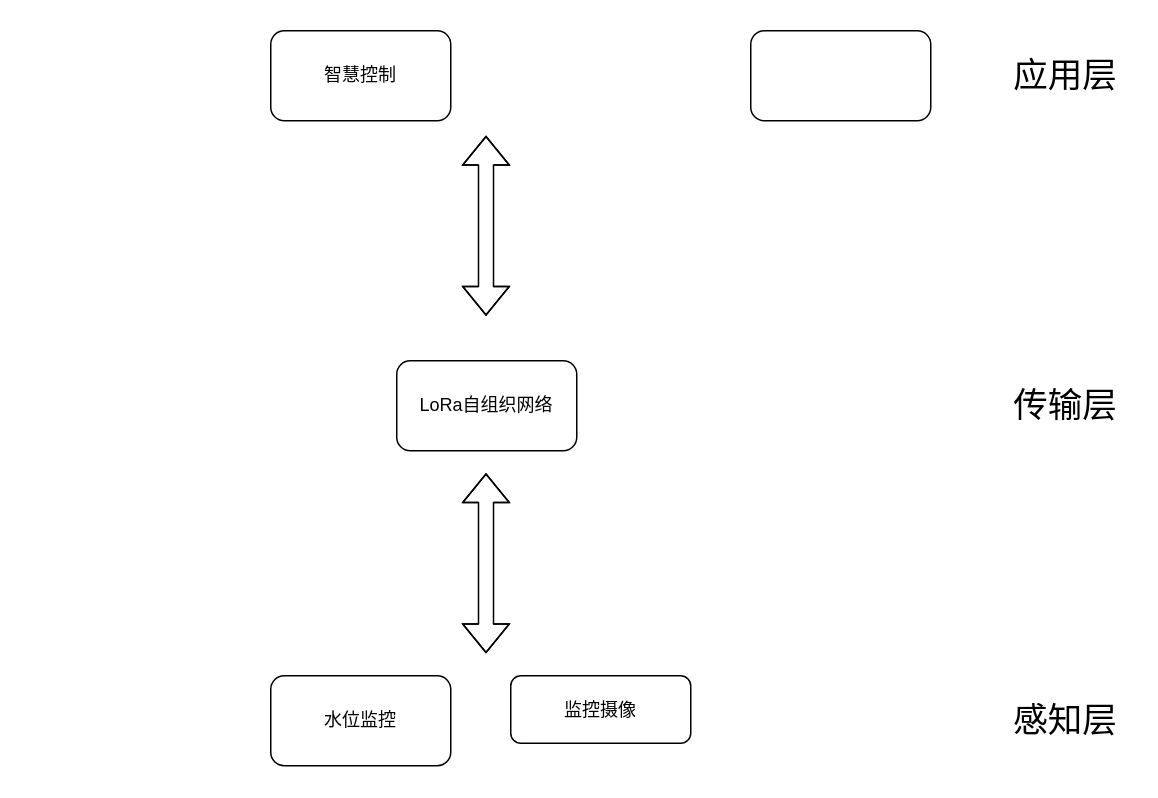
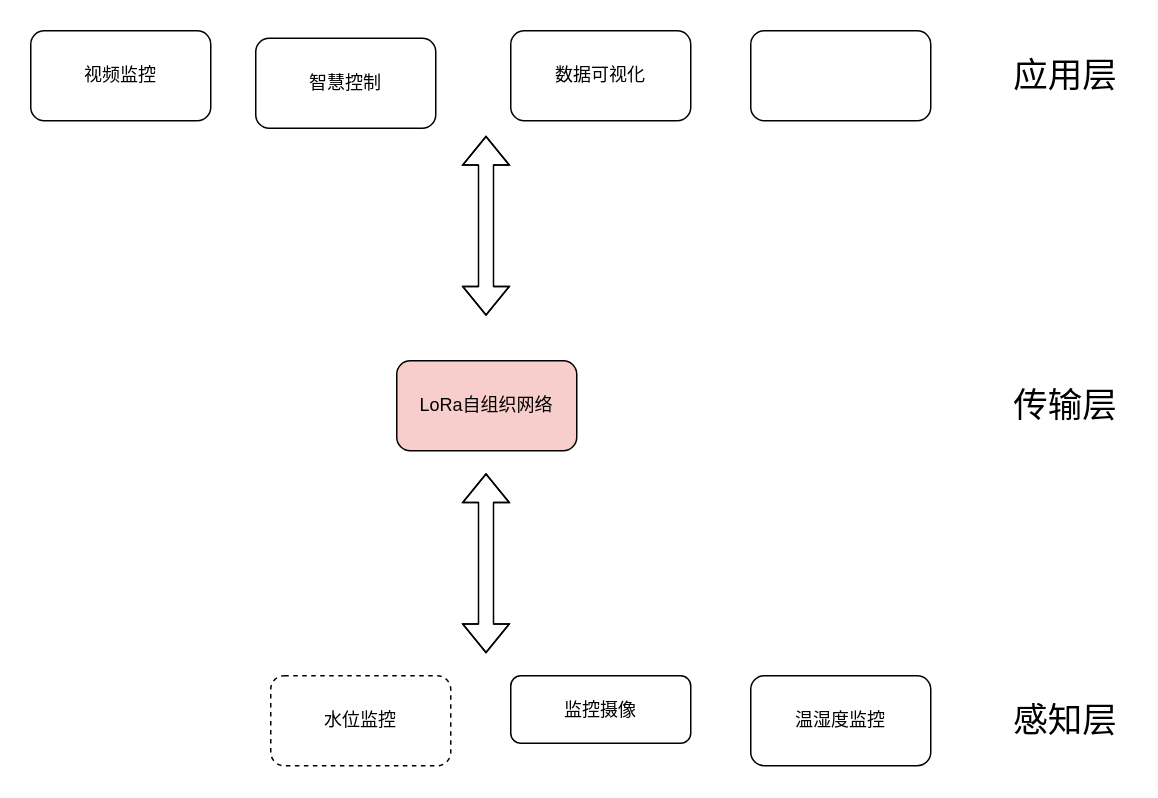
node "视频监控": added
node "智慧控制": moved (361, 76) -> (346, 83)
node "数据可视化": added
node "LoRa自组织网络": fillcolor #ffffff -> #f8cecc
node "水位监控": style solid -> dashed
node "温湿度监控": added
